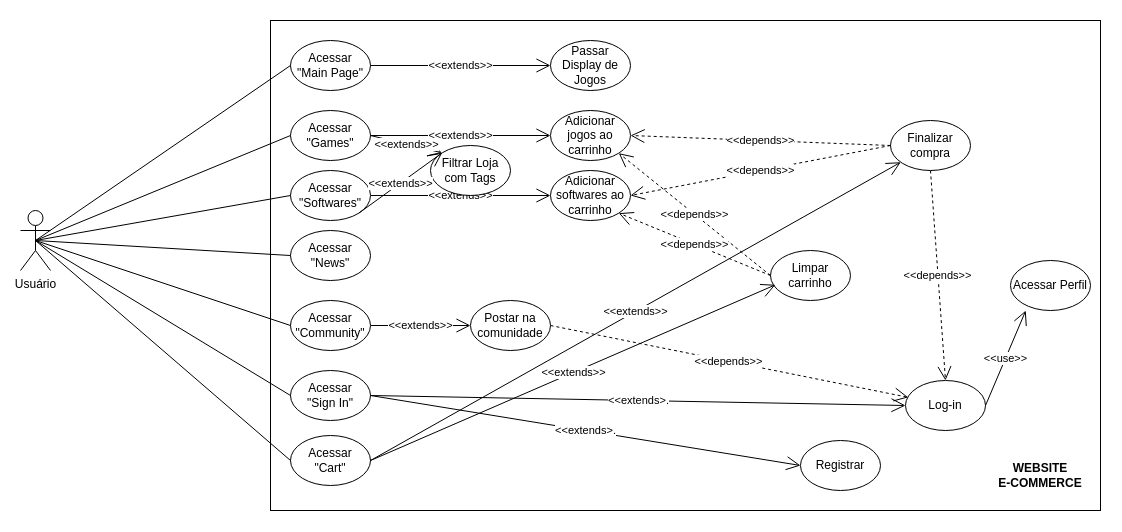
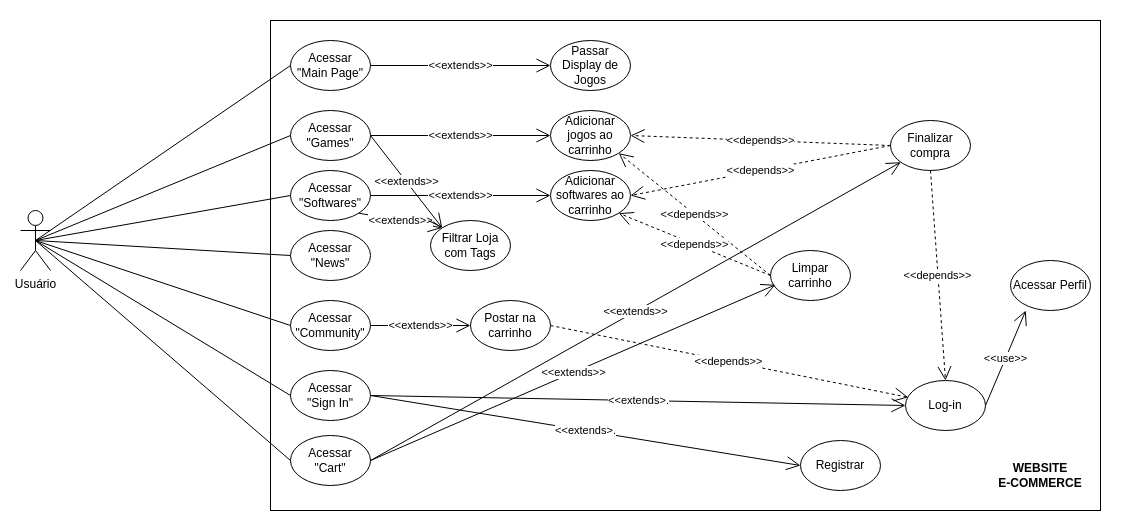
node "Filtrar Loja com Tags": moved (471, 171) -> (471, 246)
node "Postar na comunidade": label "Postar na comunidade" -> "Postar na carrinho"
